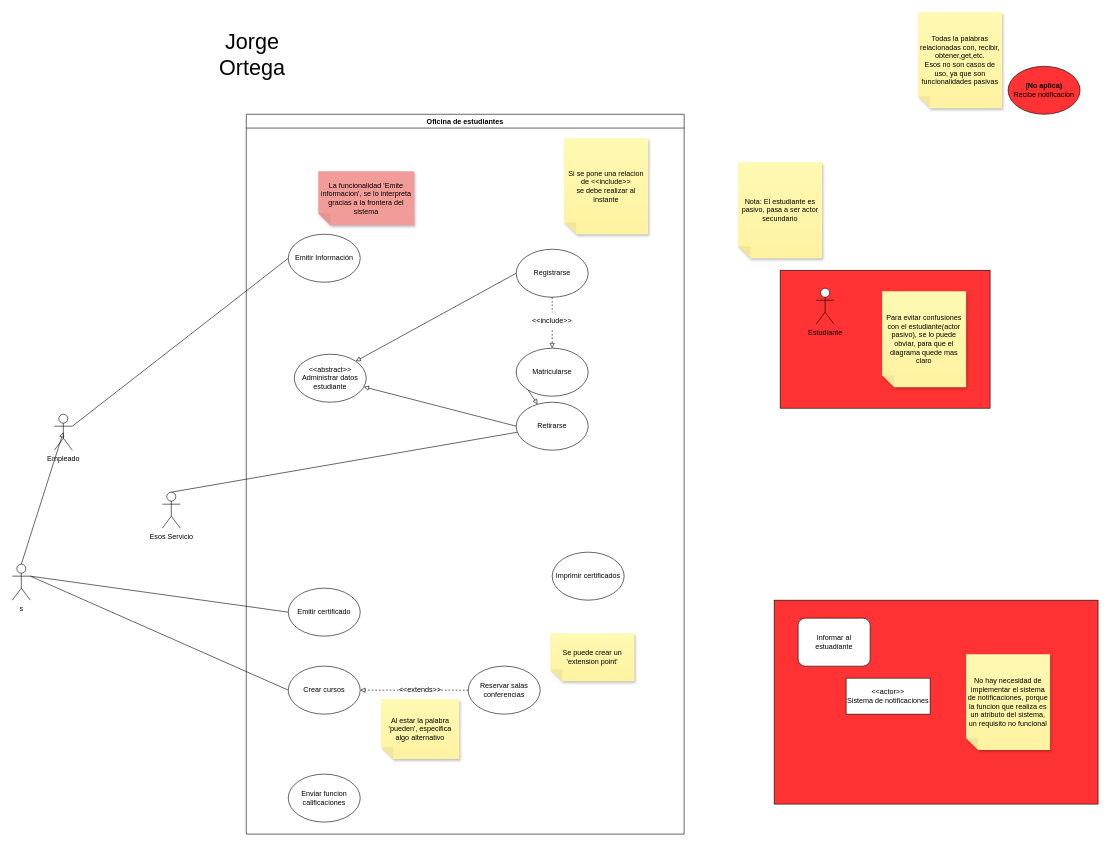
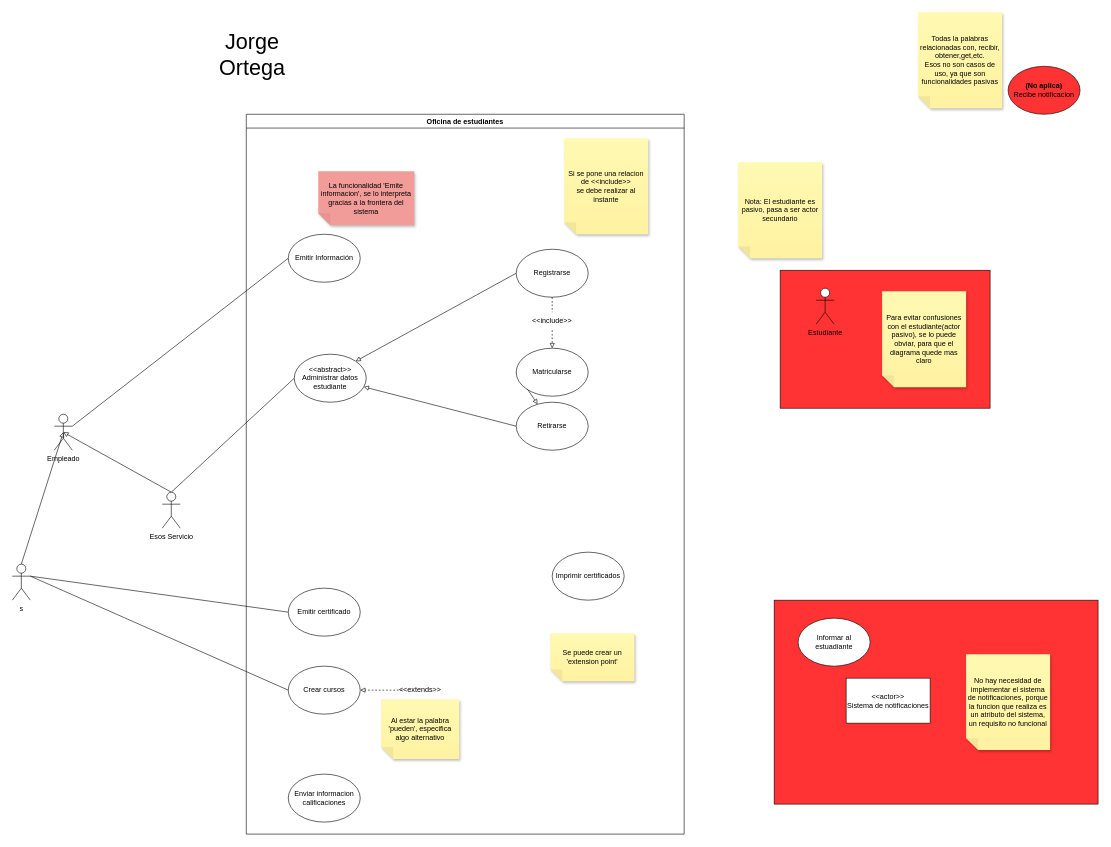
edge "Retirarse" -- "Esos Servicio": now "<<abstract>> Administrar datos estudiante" -- "Esos Servicio"
edge "Esos Servicio" -> "Empleado": added
node "Informar al estuadiante": shape rounded rectangle -> ellipse
edge "<<extends>>" -- "Reservar salas conferencias": removed
node "Reservar salas conferencias": removed
node "<<actor>> Sistema de notificaciones": size 84x36 -> 84x45
node "Enviar funcion calificaciones": label "Enviar funcion calificaciones" -> "Enviar informacion calificaciones"
